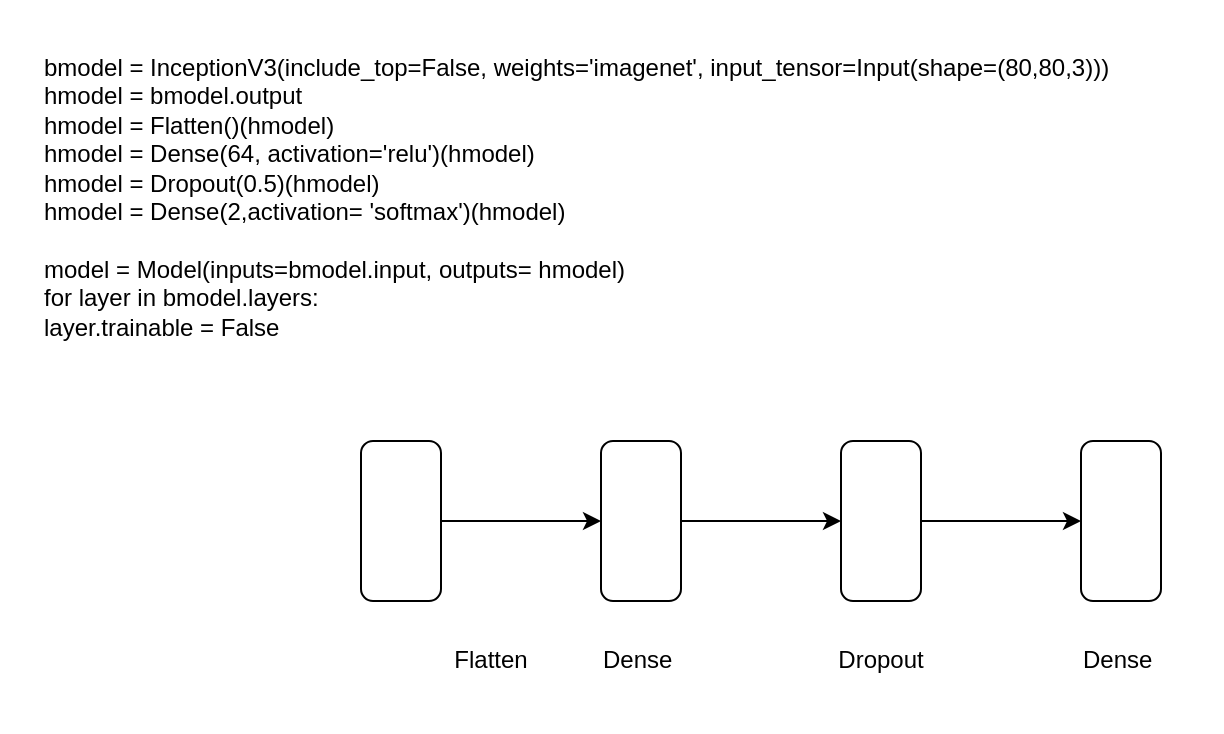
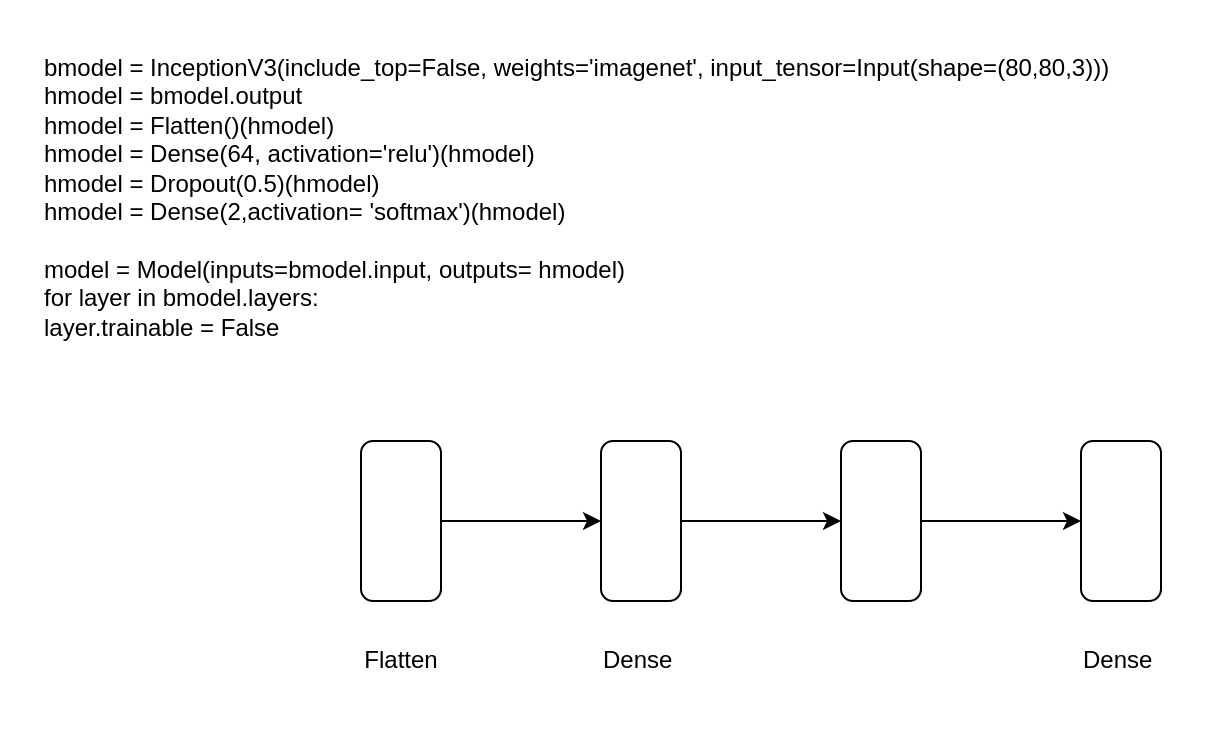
node "Flatten": moved (491, 661) -> (401, 661)
node "Dropout": removed
